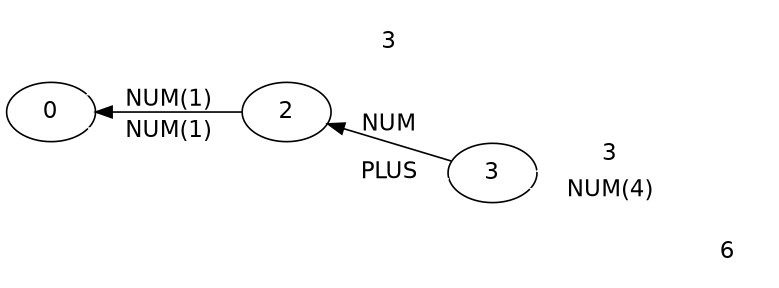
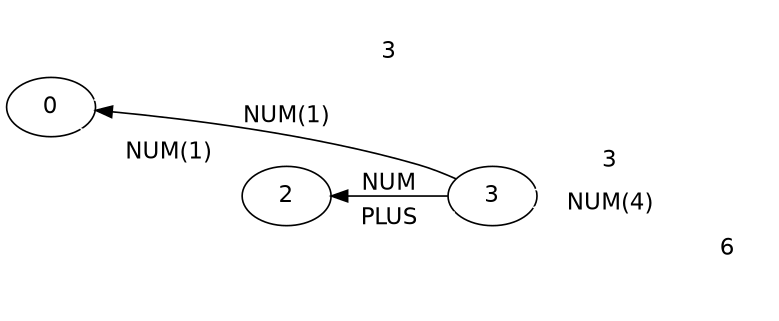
edge "2" -> "0": now "3" -> "0"
